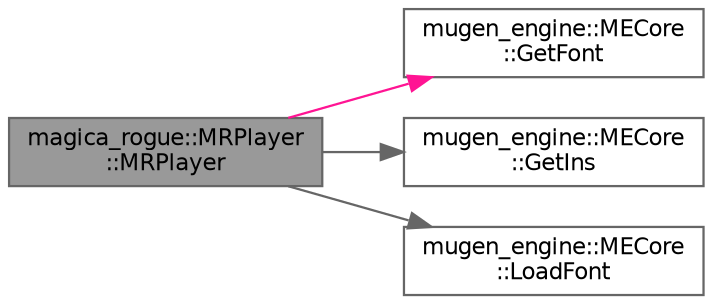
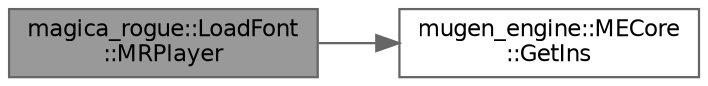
node "mugen_engine::MECore ::GetFont": removed
node "magica_rogue::MRPlayer ::MRPlayer": label "magica_rogue::MRPlayer ::MRPlayer" -> "magica_rogue::LoadFont ::MRPlayer"
node "mugen_engine::MECore ::LoadFont": removed
